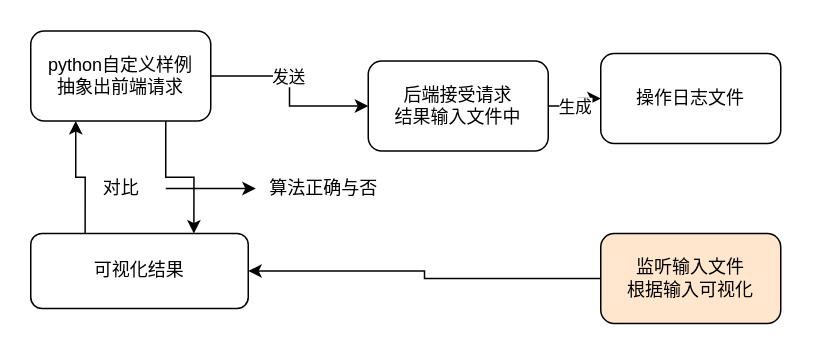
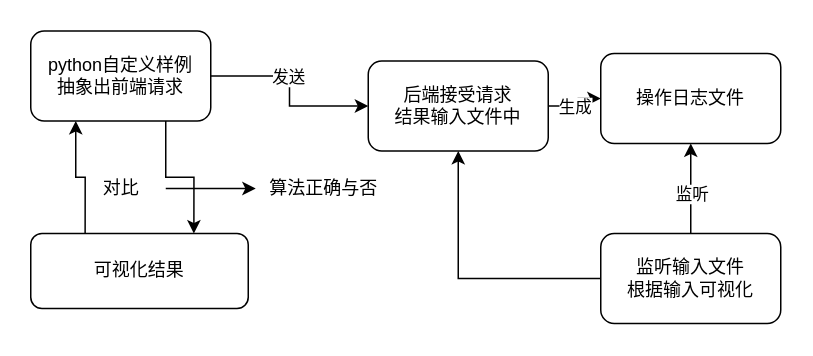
edge "监听输入文件 根据输入可视化" -> "操作日志文件": added, label "监听"
edge "监听输入文件 根据输入可视化" -> "可视化结果": now "监听输入文件 根据输入可视化" -> "后端接受请求 结果输入文件中"
node "监听输入文件 根据输入可视化": fillcolor #ffe6cc -> #ffffff
